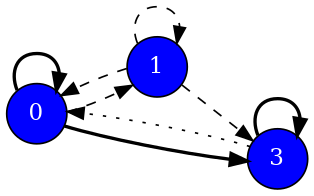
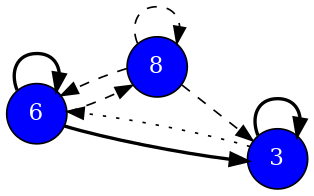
node "1": label "1" -> "8"
node "0": label "0" -> "6"
